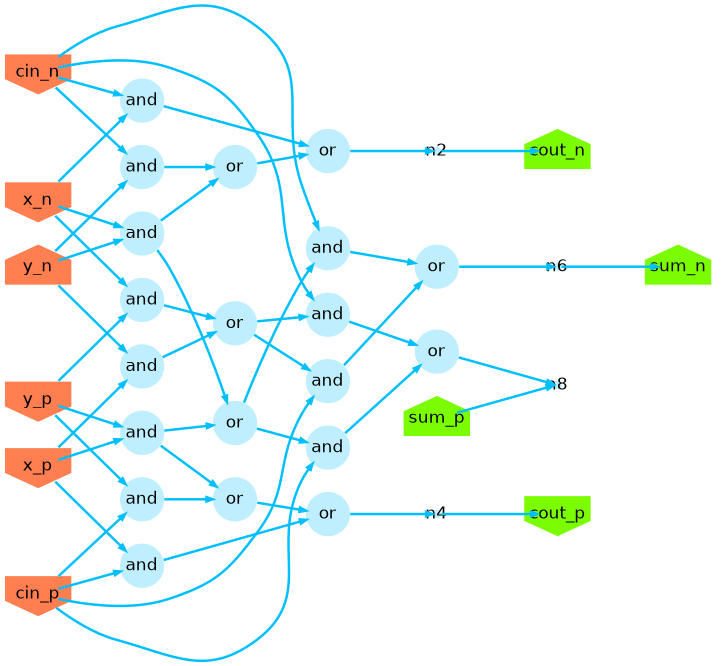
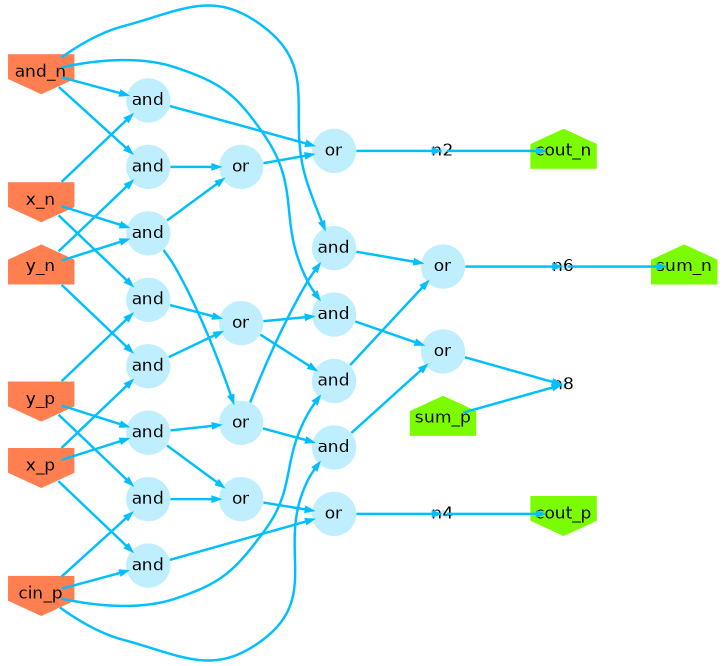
node "cin_n": label "cin_n" -> "and_n"
node "n2": shape circle -> house
node "n4": shape circle -> house
